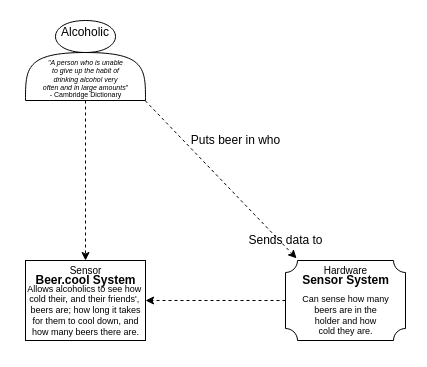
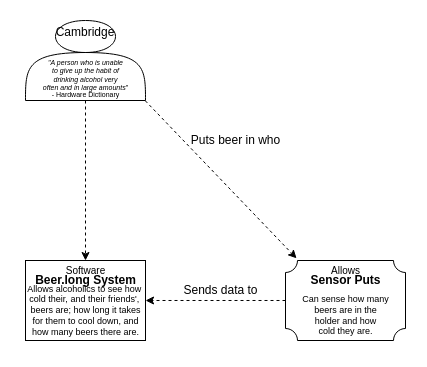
node "Alcoholic": label "Alcoholic" -> "Cambridge"
node "- Cambridge Dictionary": label "- Cambridge Dictionary" -> "- Hardware Dictionary"
node "Sends data to": moved (286, 241) -> (221, 291)
node "Sensor": label "Sensor" -> "Software"
node "Hardware": label "Hardware" -> "Allows"
node "Beer.cool System": label "Beer.cool System" -> "Beer.long System"
node "Sensor System": label "Sensor System" -> "Sensor Puts"
